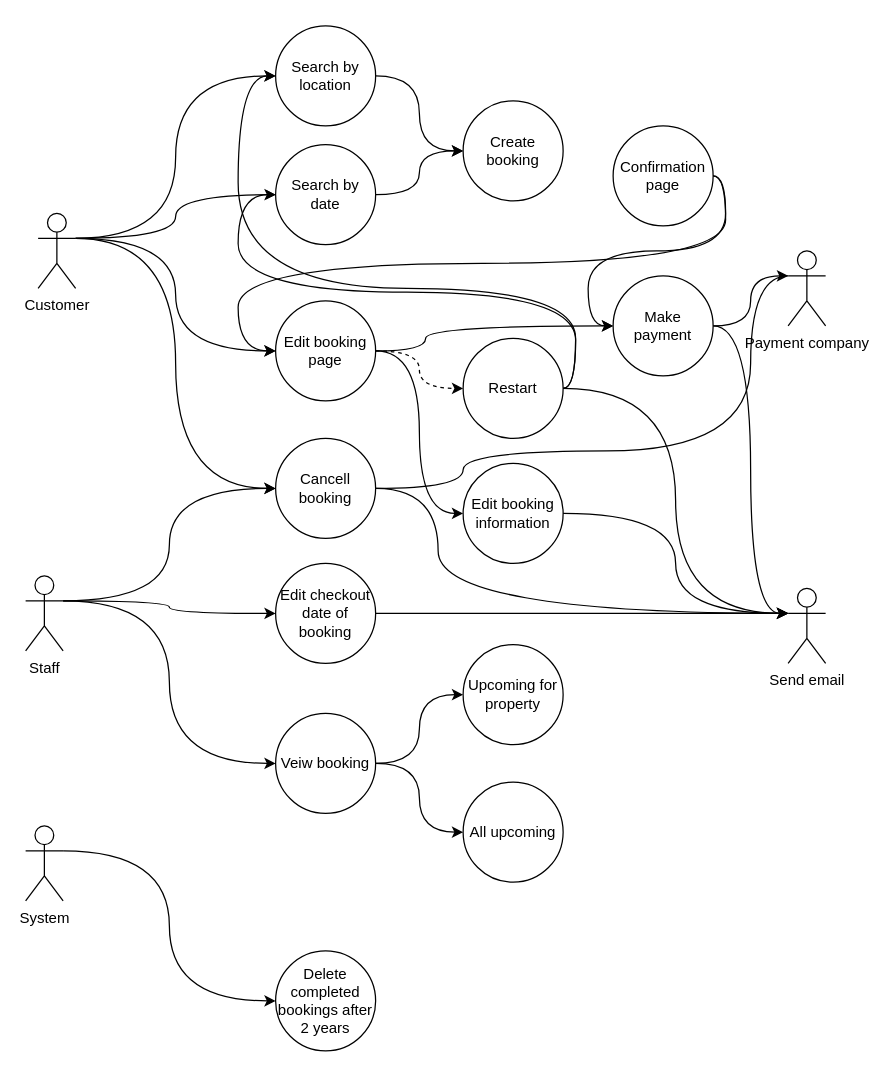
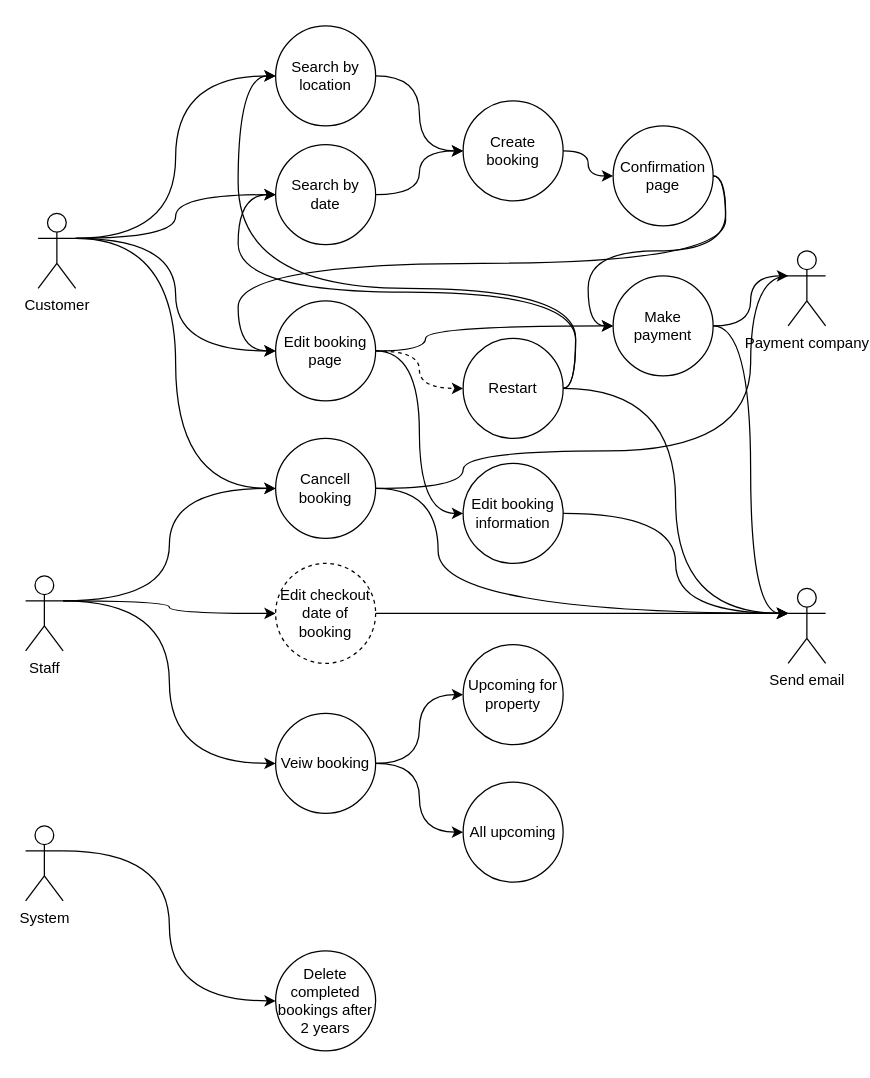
edge "Create booking" -> "Confirmation page": added
edge "Customer" -> "Search by date": arrowhead open -> classic
node "Edit checkout date of booking": style solid -> dashed
